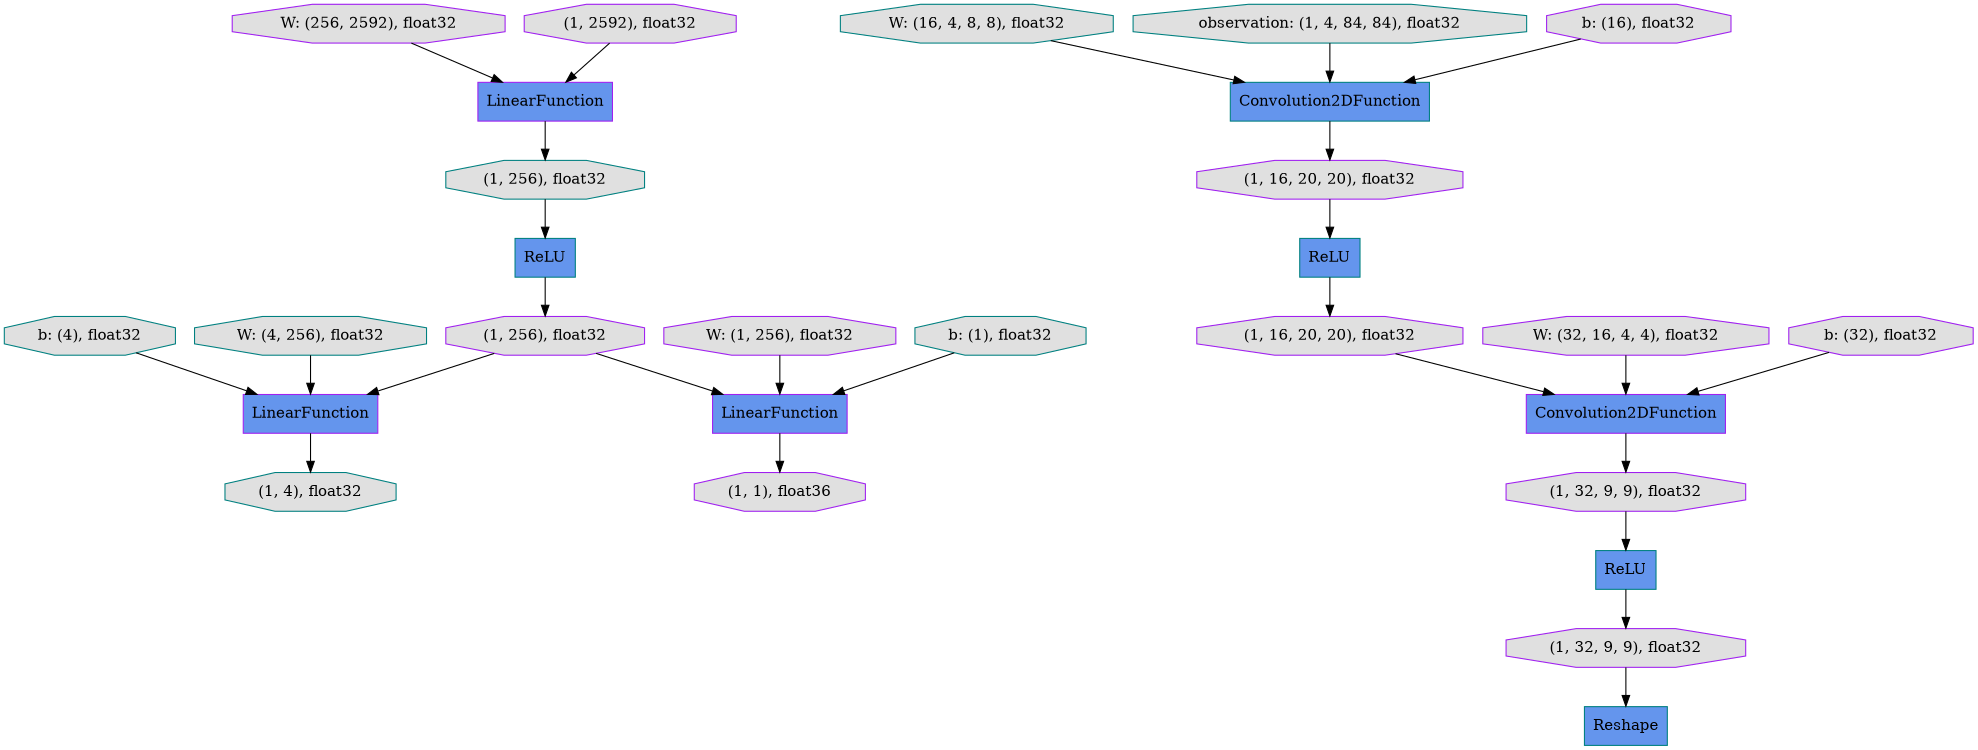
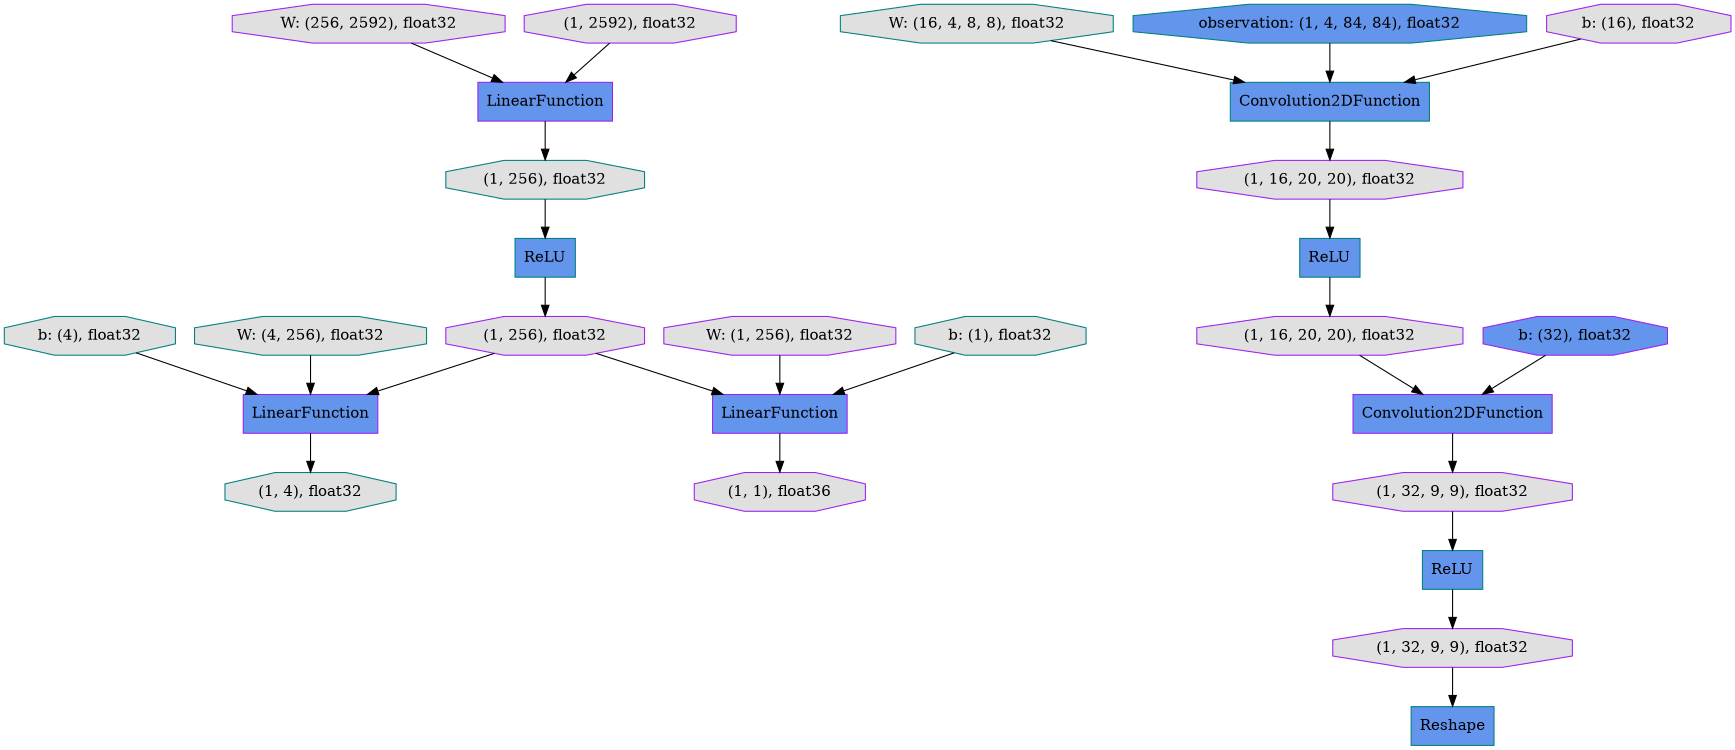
node "observation: (1, 4, 84, 84), float32": fillcolor #e0e0e0 -> #6495ed
node "W: (32, 16, 4, 4), float32": removed
node "b: (32), float32": fillcolor #e0e0e0 -> #6495ed
